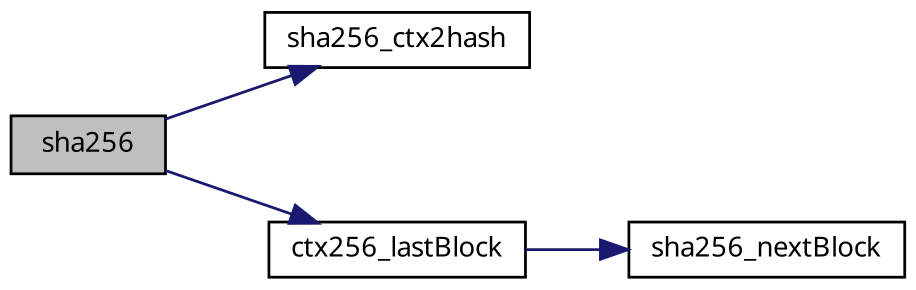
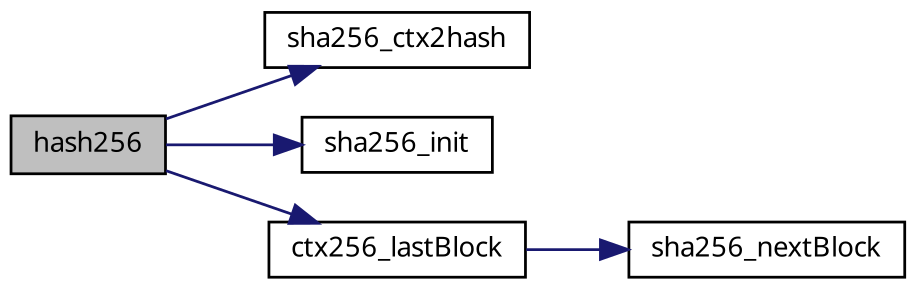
node "sha256": label "sha256" -> "hash256"
node "sha256_init": added
